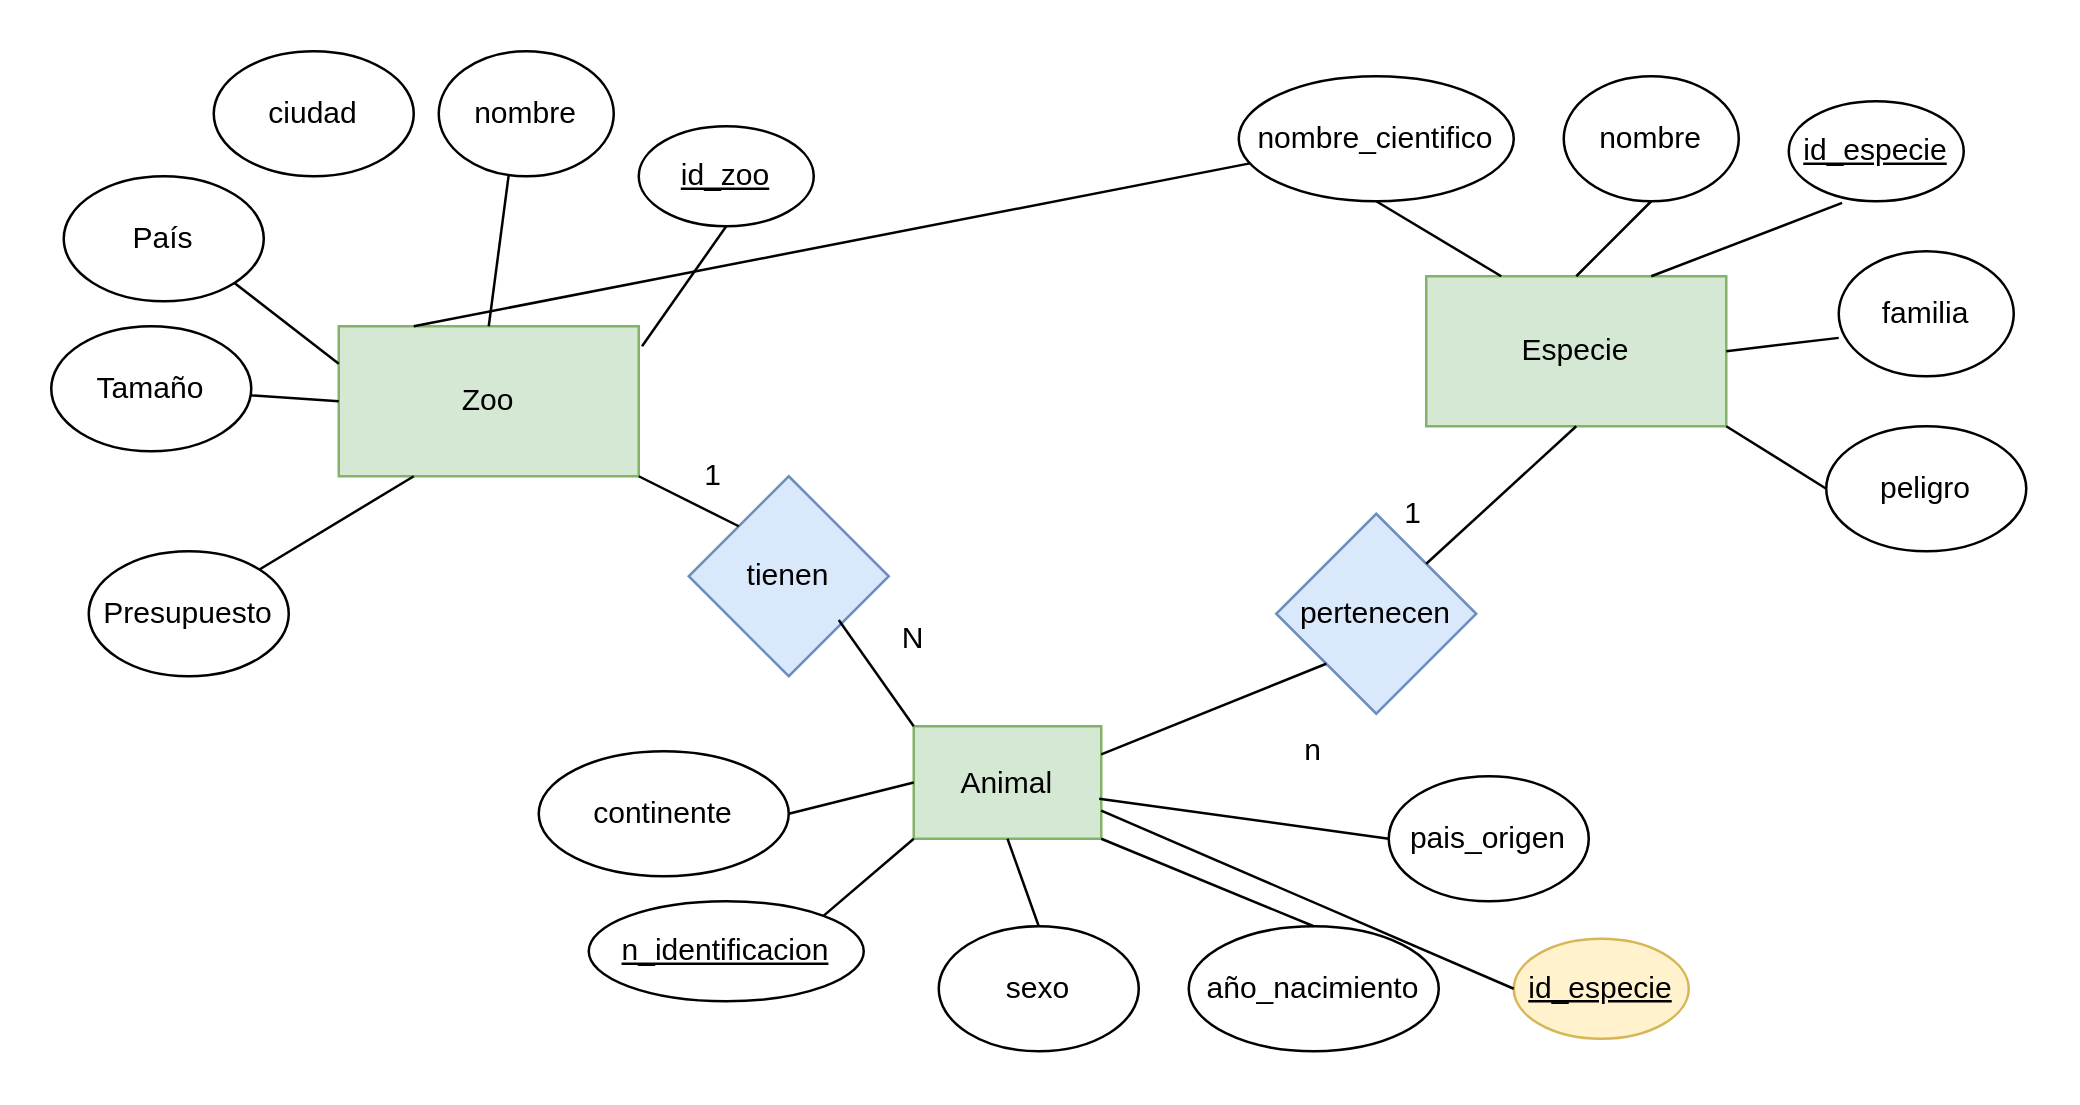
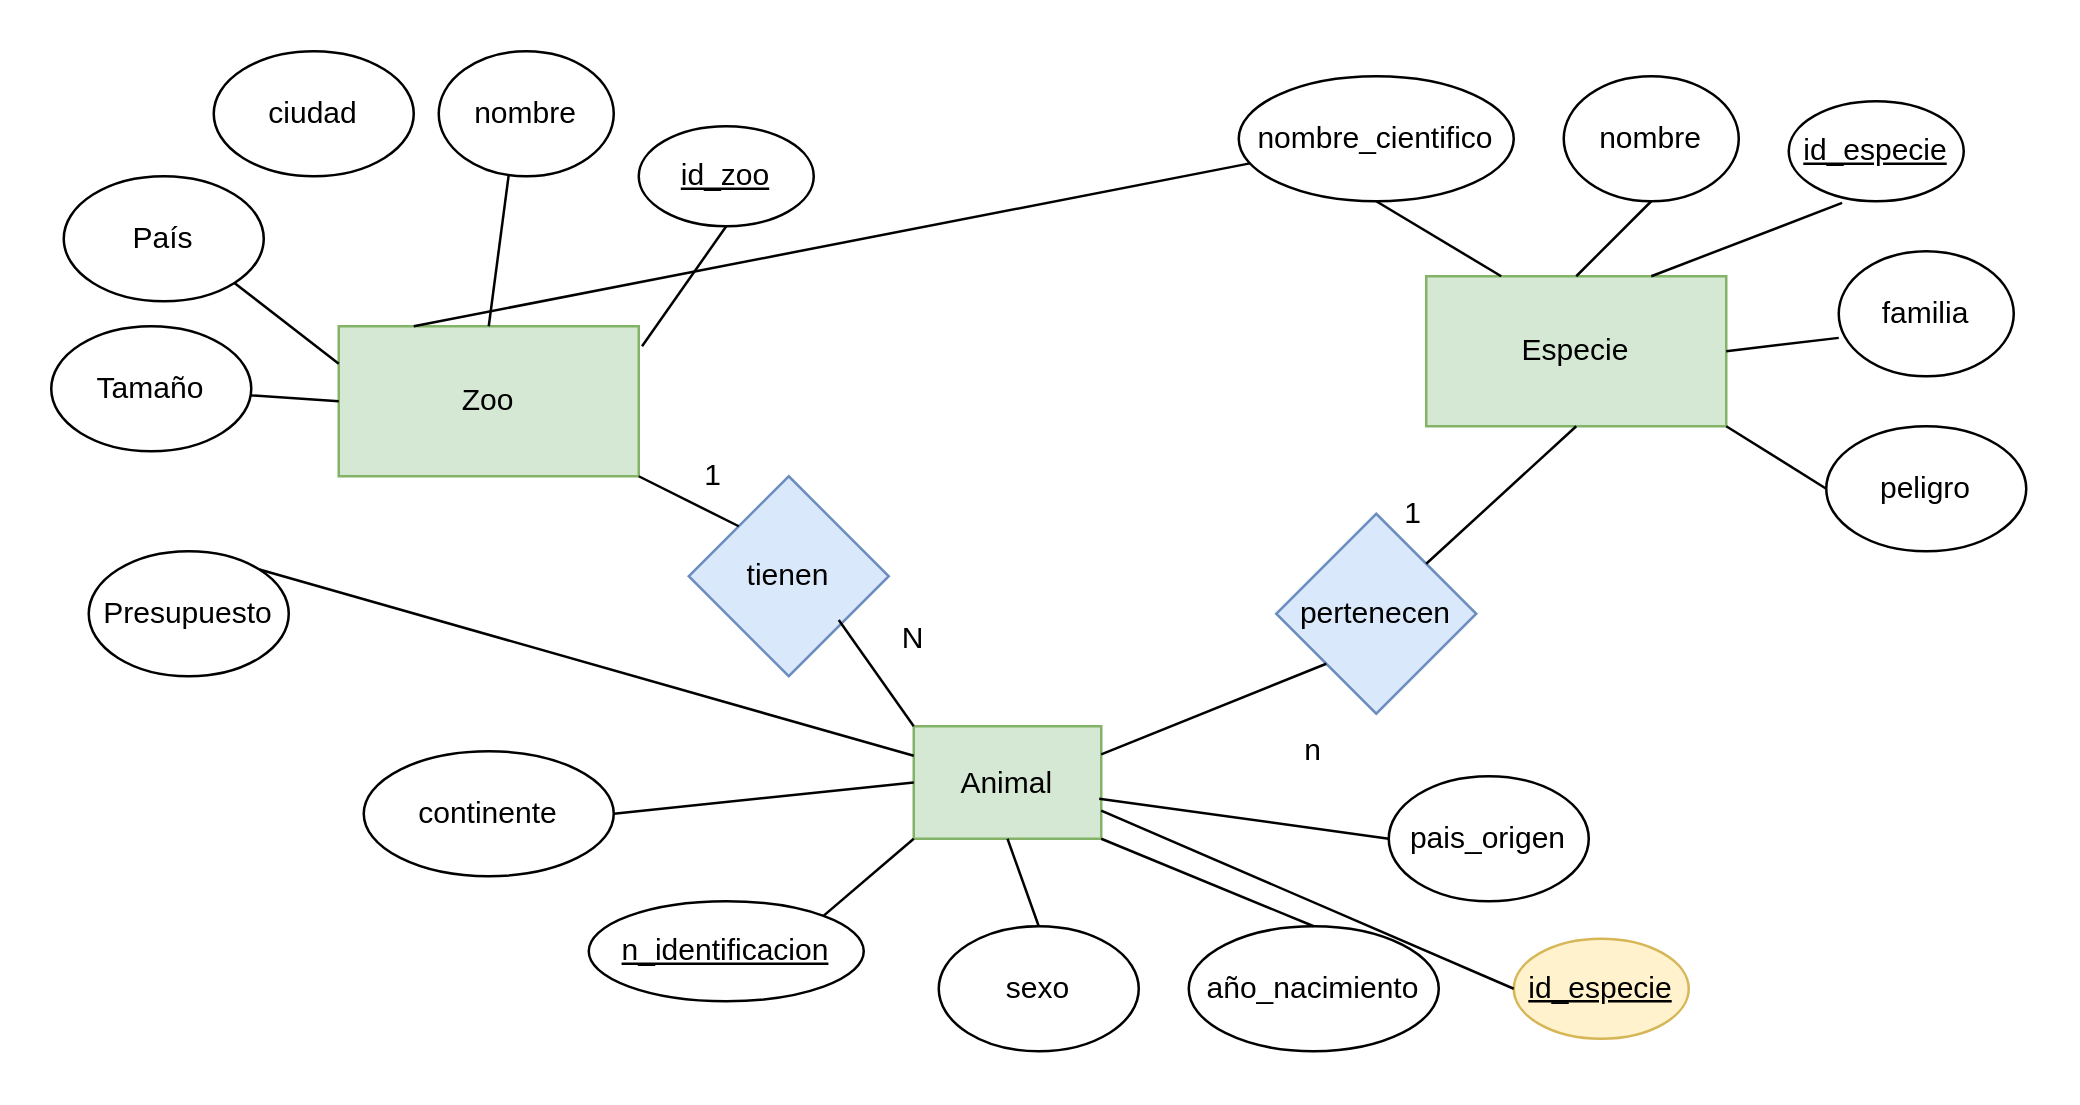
edge "Zoo" -- "Presupuesto": now "Animal" -- "Presupuesto"
node "continente": moved (664, 814) -> (489, 814)
